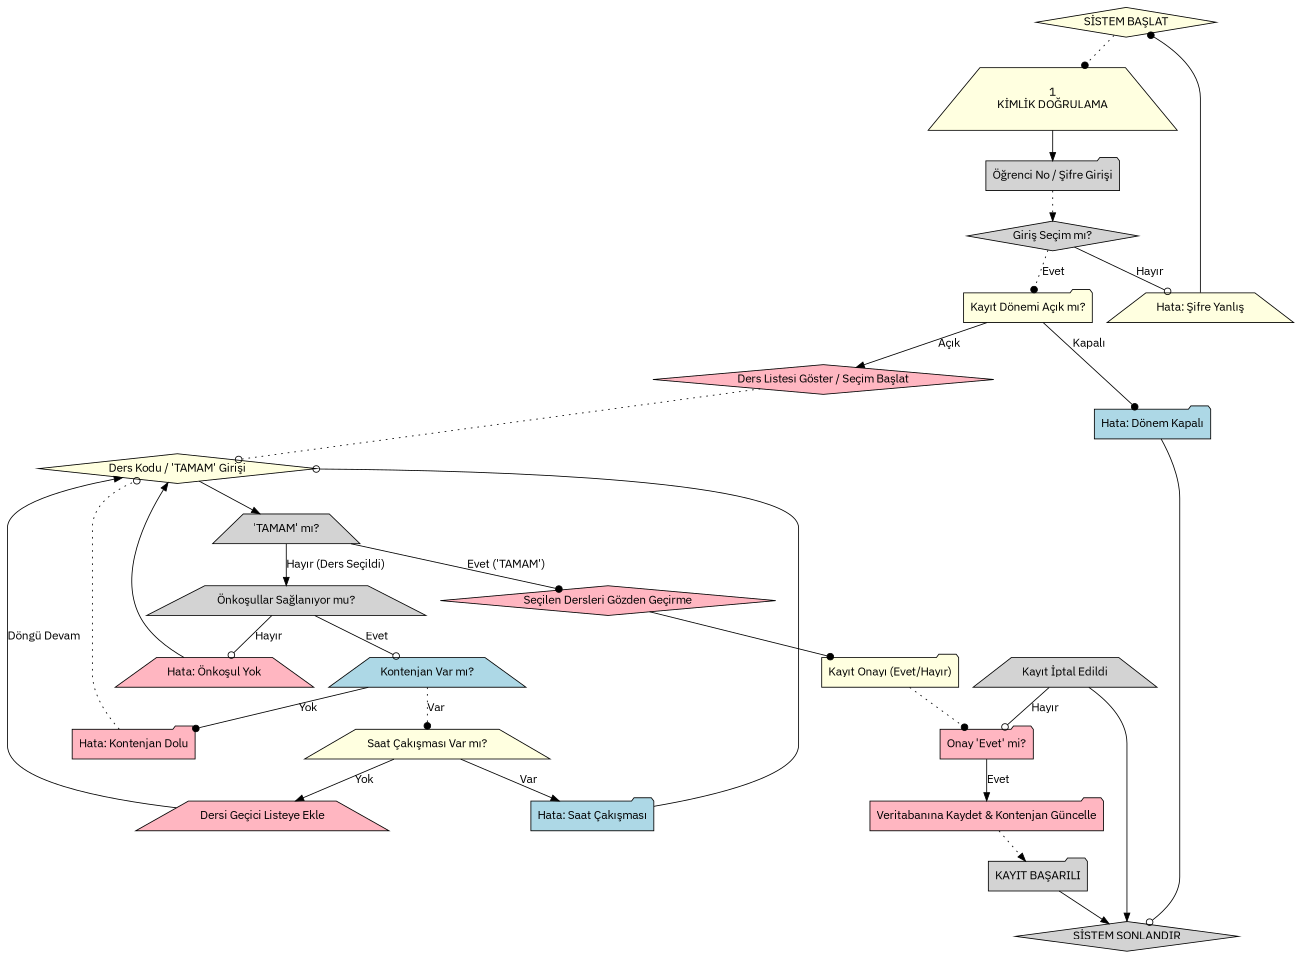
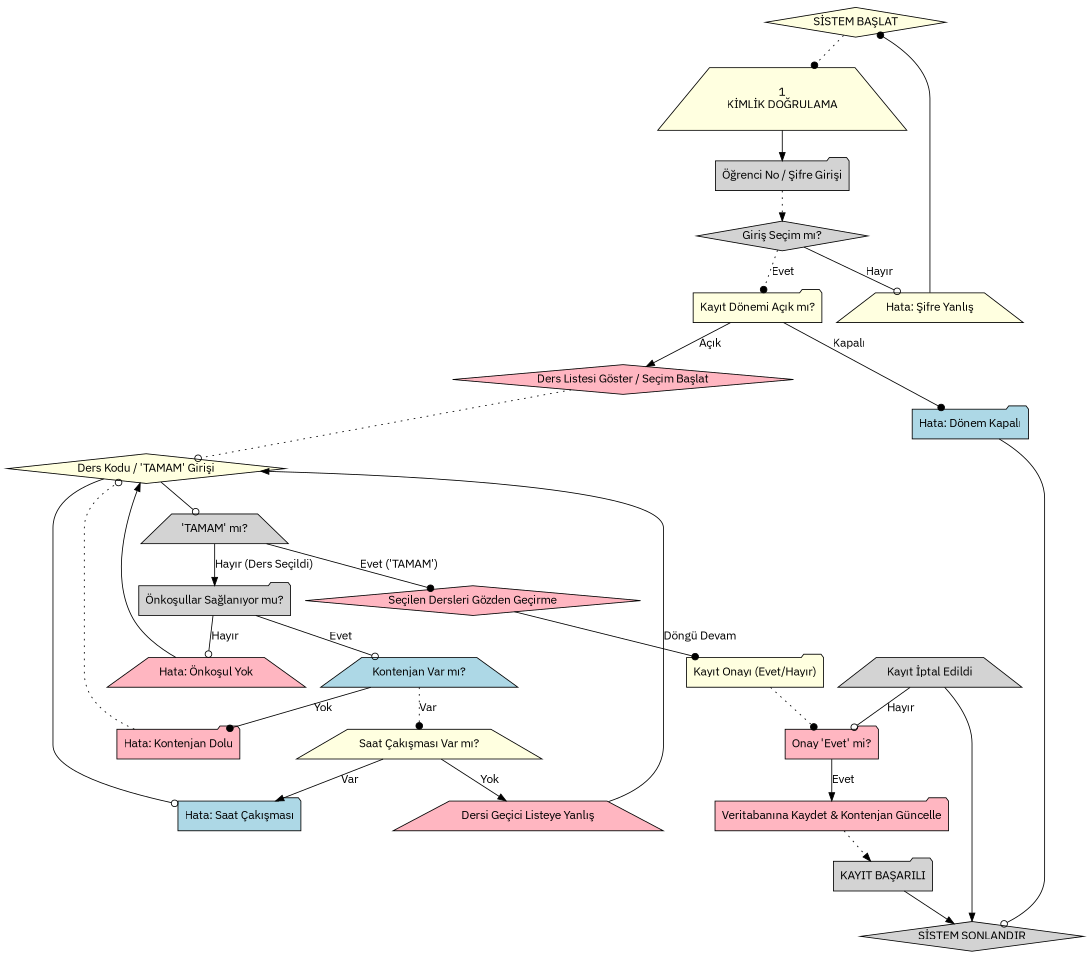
edge "Ders Kodu / 'TAMAM' Girişi" -> "'TAMAM' mı?": arrowhead normal -> odot
edge "Hata: Saat Çakışması" -> "Ders Kodu / 'TAMAM' Girişi": reversed
node "Önkoşullar Sağlanıyor mu?": shape trapezium -> folder
node "Dersi Geçici Listeye Ekle": label "Dersi Geçici Listeye Ekle" -> "Dersi Geçici Listeye Yanlış"
